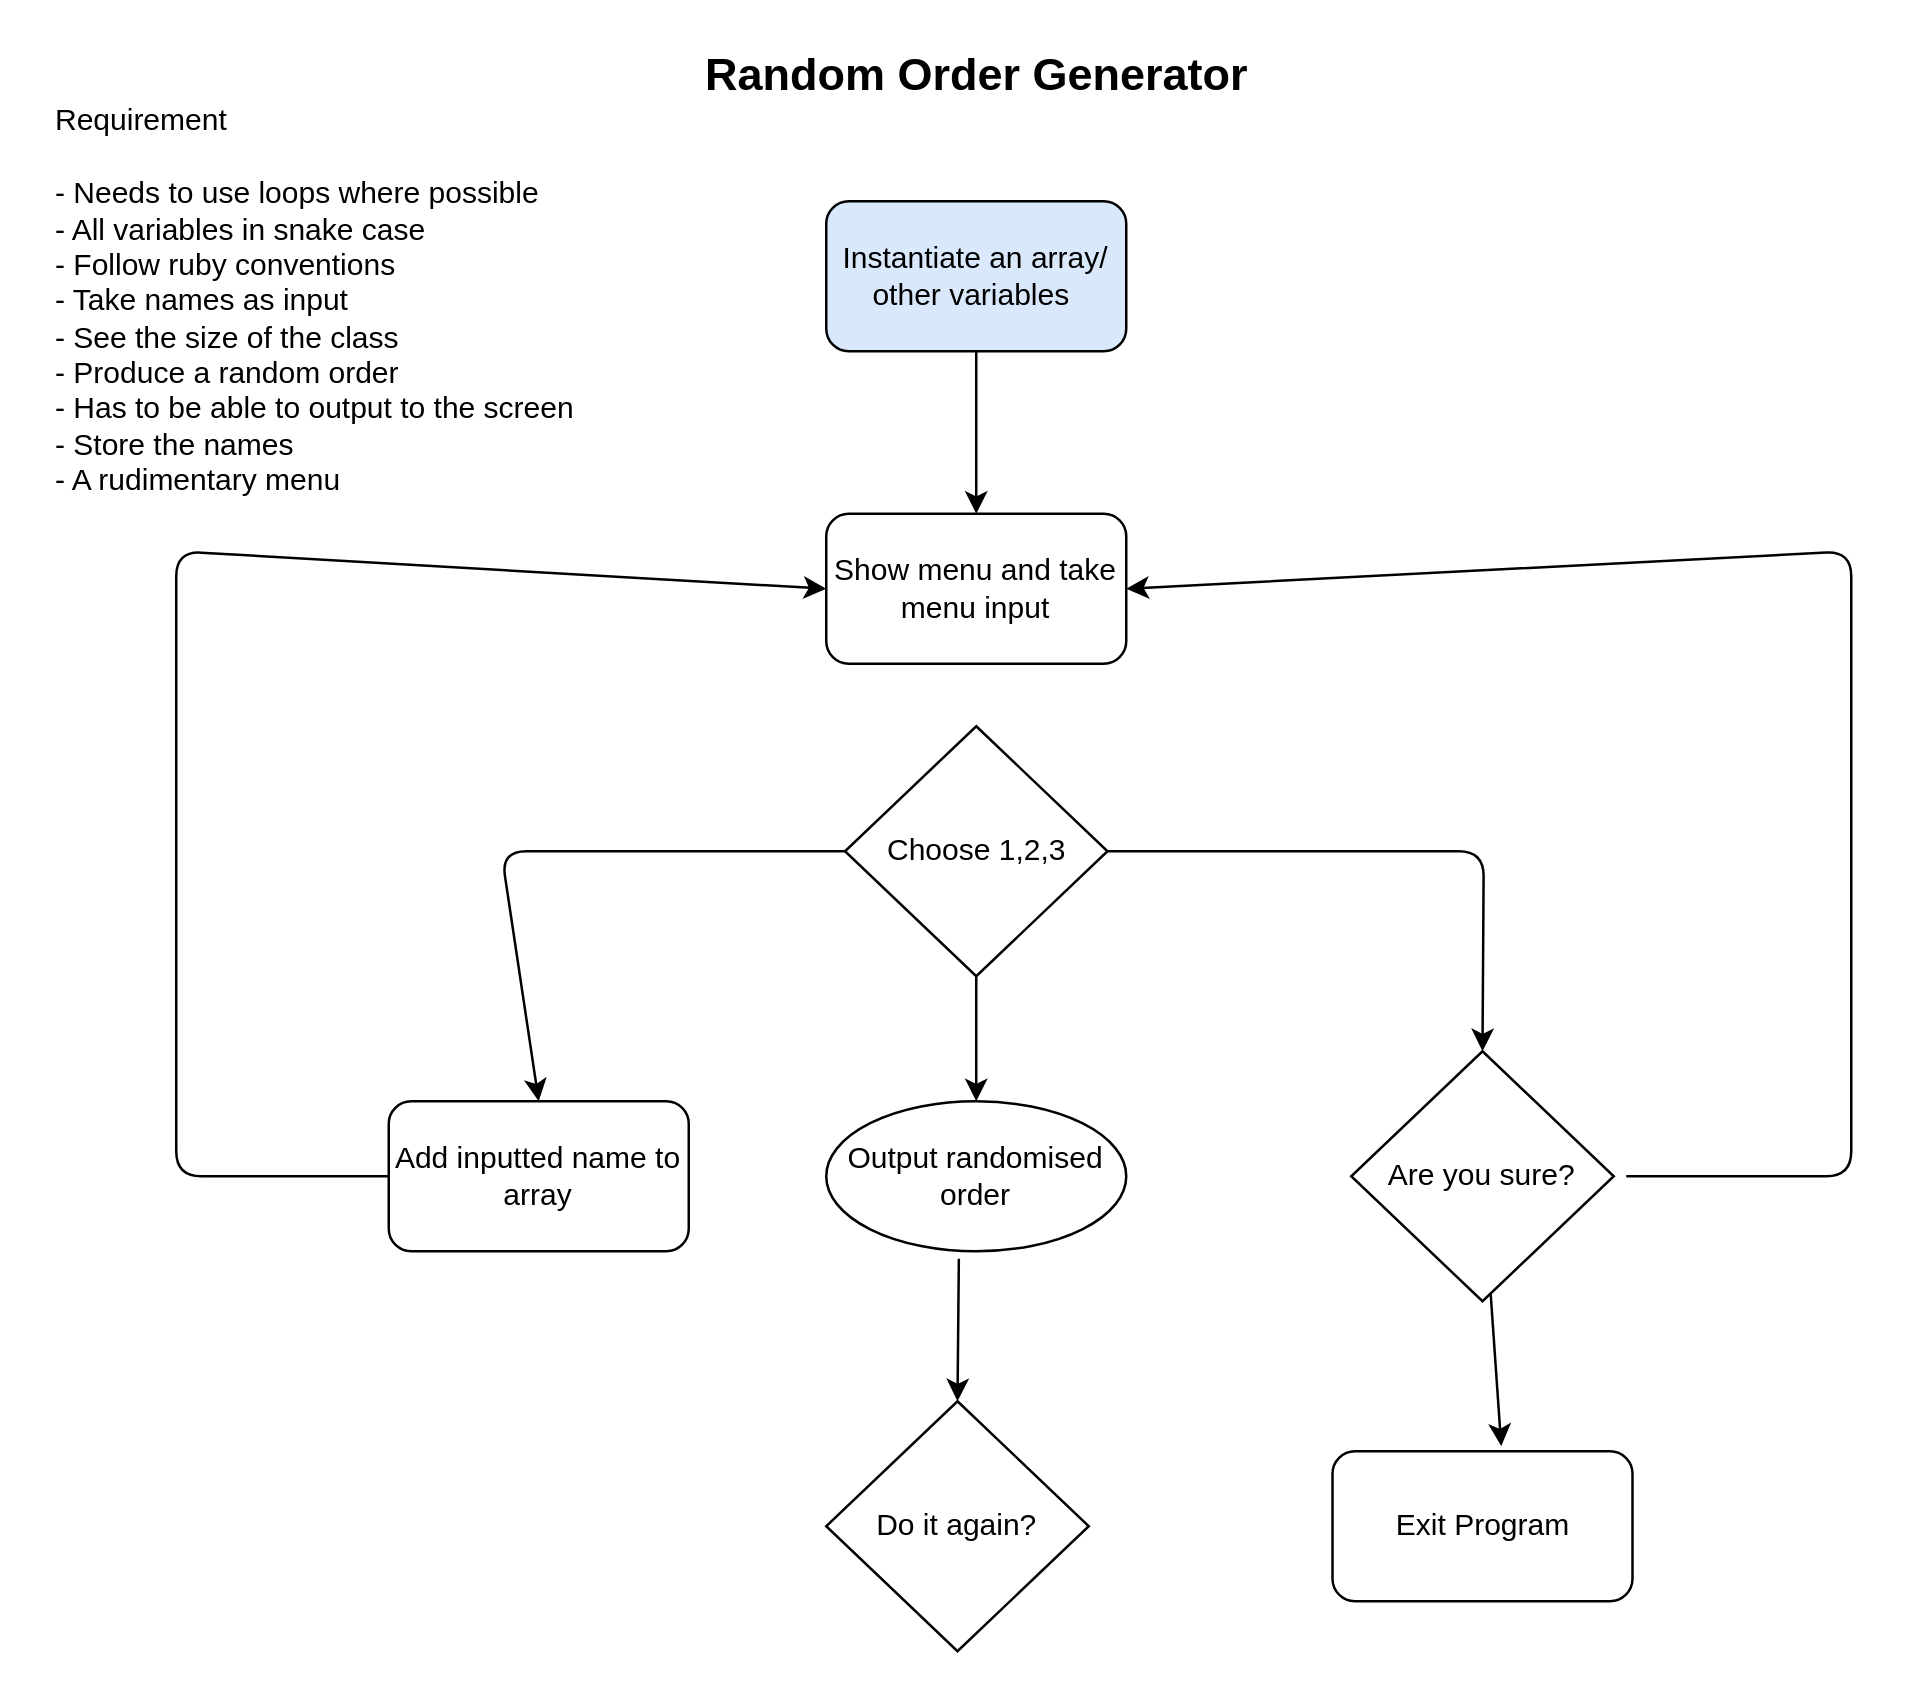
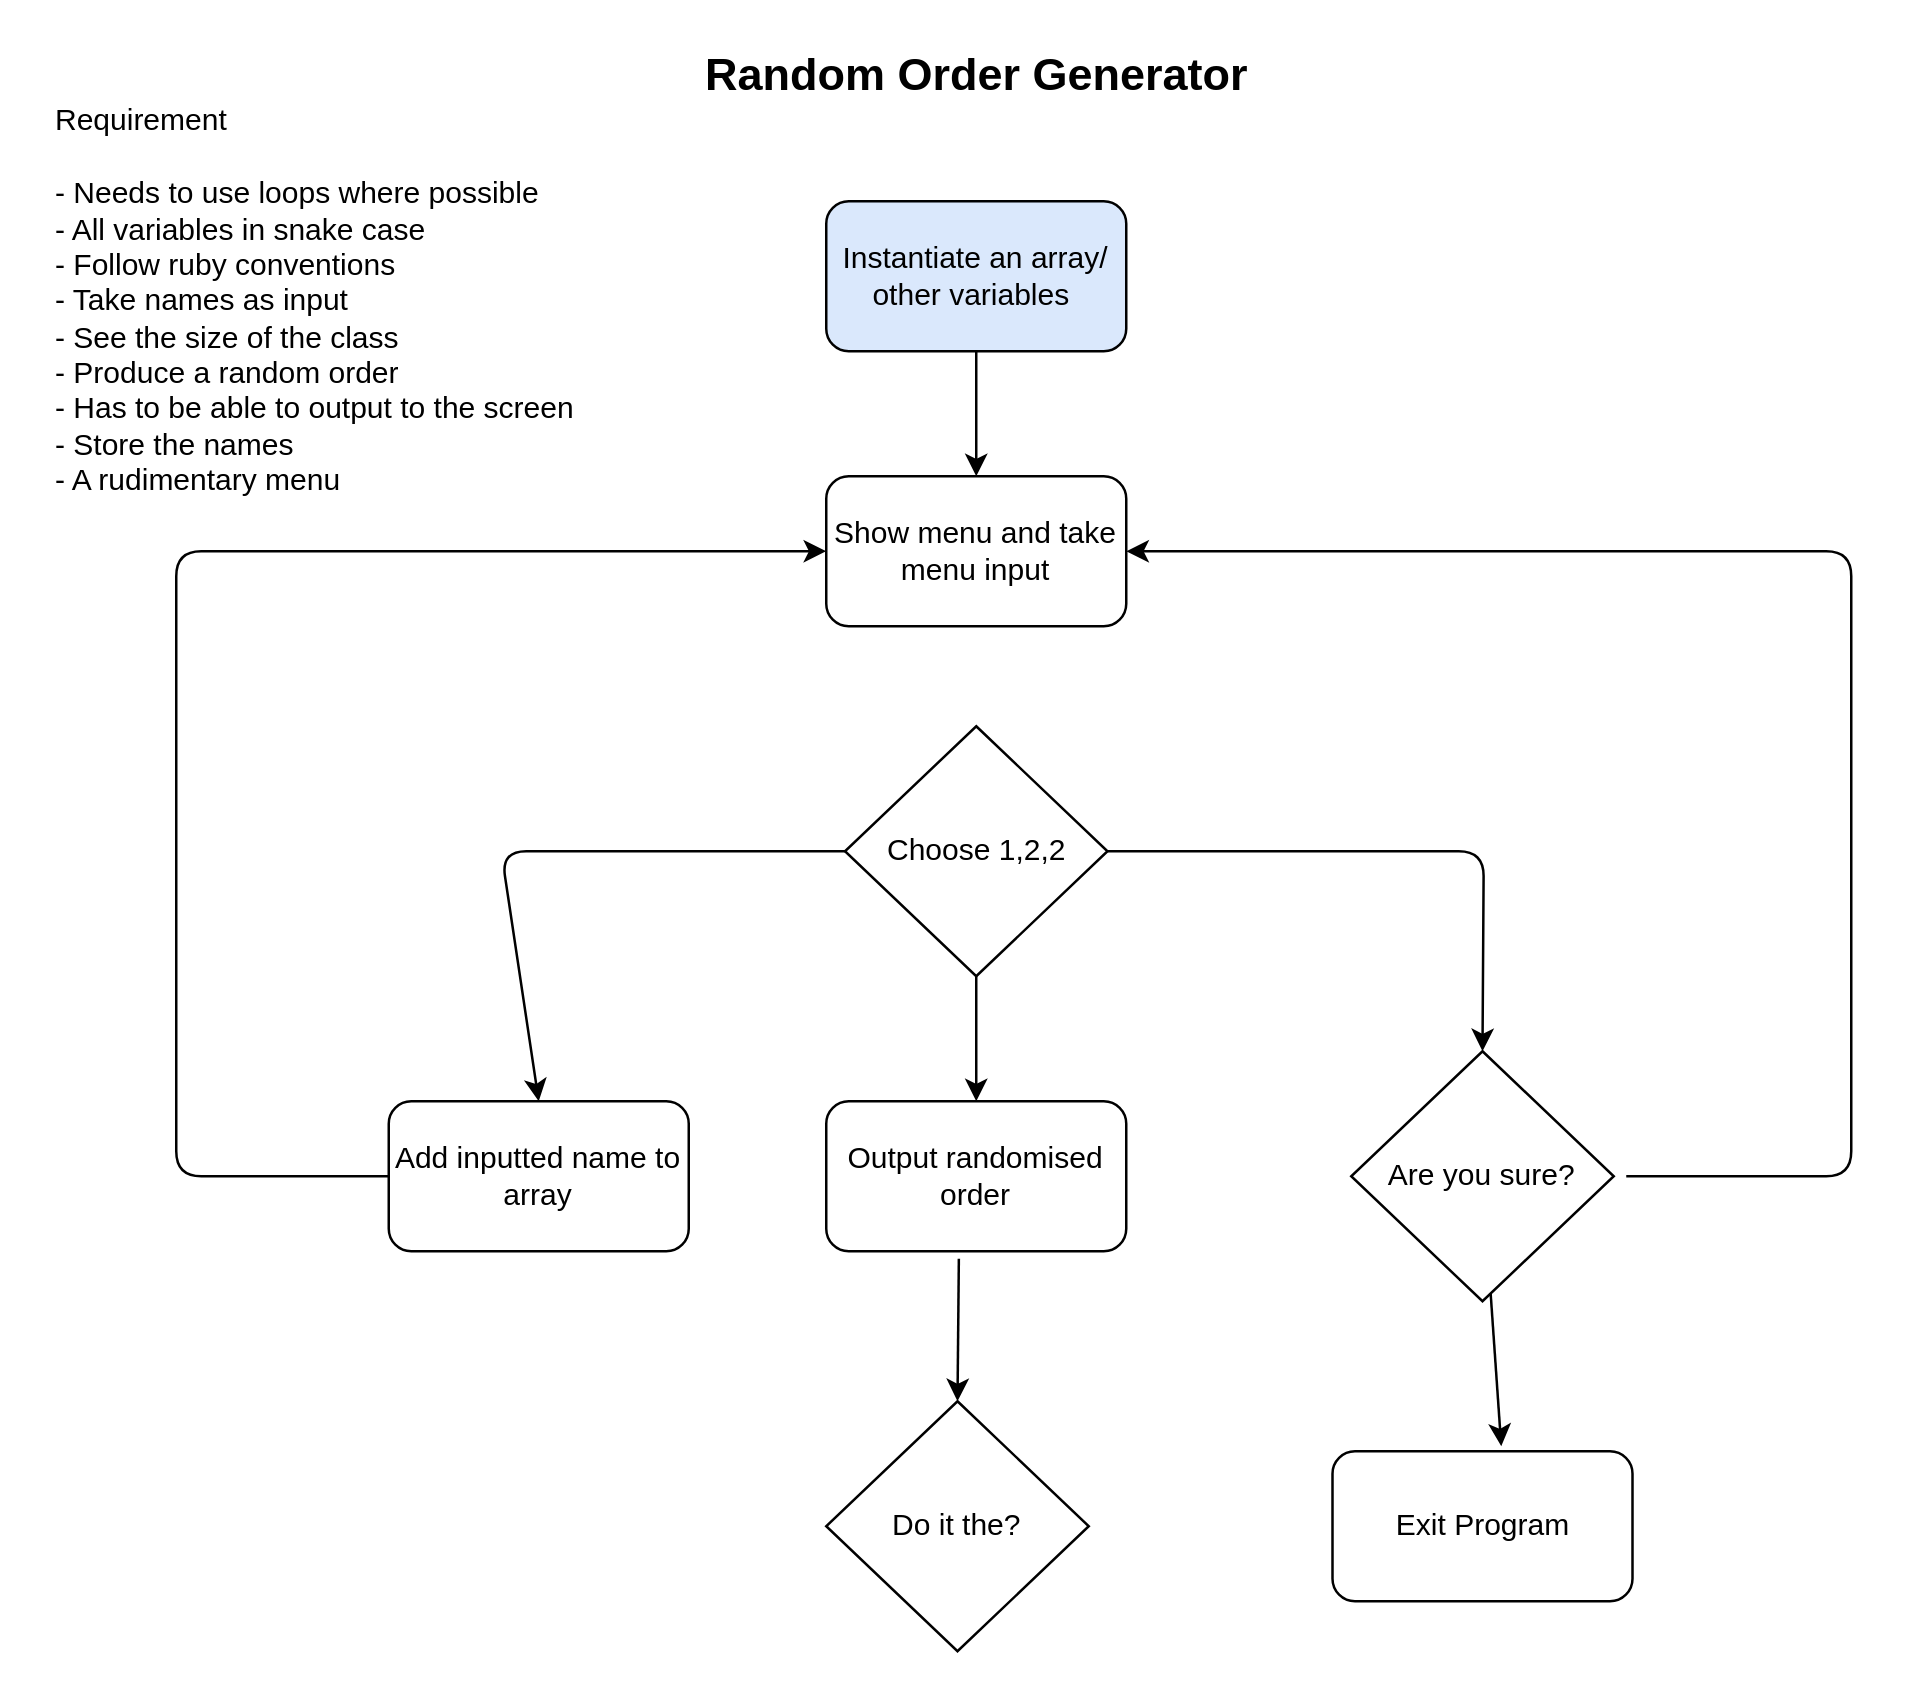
node "Show menu and take menu input": moved (976, 589) -> (976, 551)
node "Choose 1,2,3": label "Choose 1,2,3" -> "Choose 1,2,2"
node "Output randomised order": shape ellipse -> rounded rectangle
node "Do it again?": label "Do it again?" -> "Do it the?"
